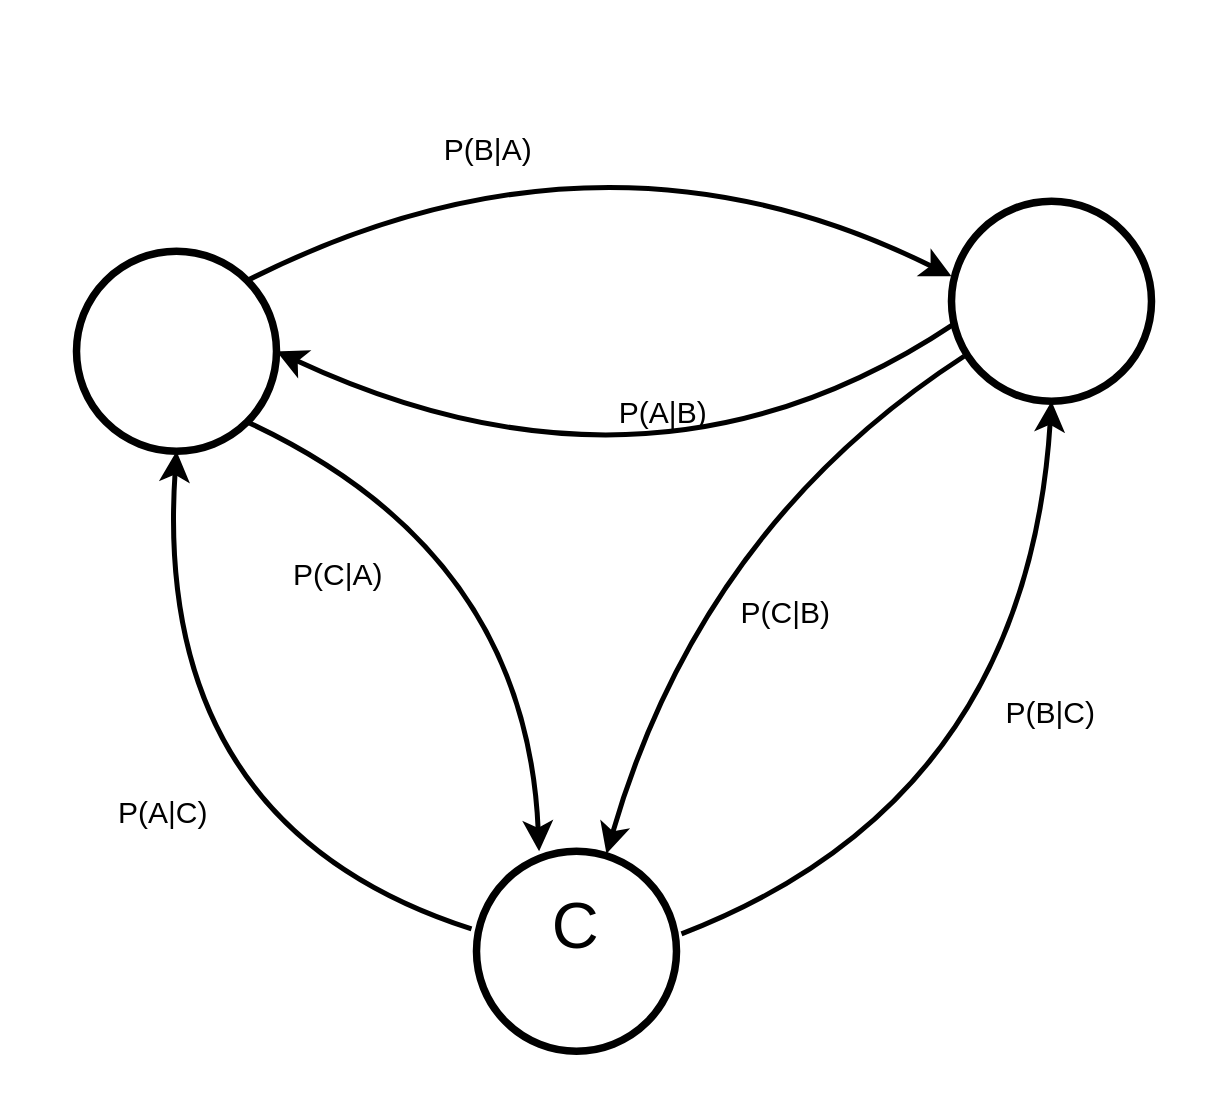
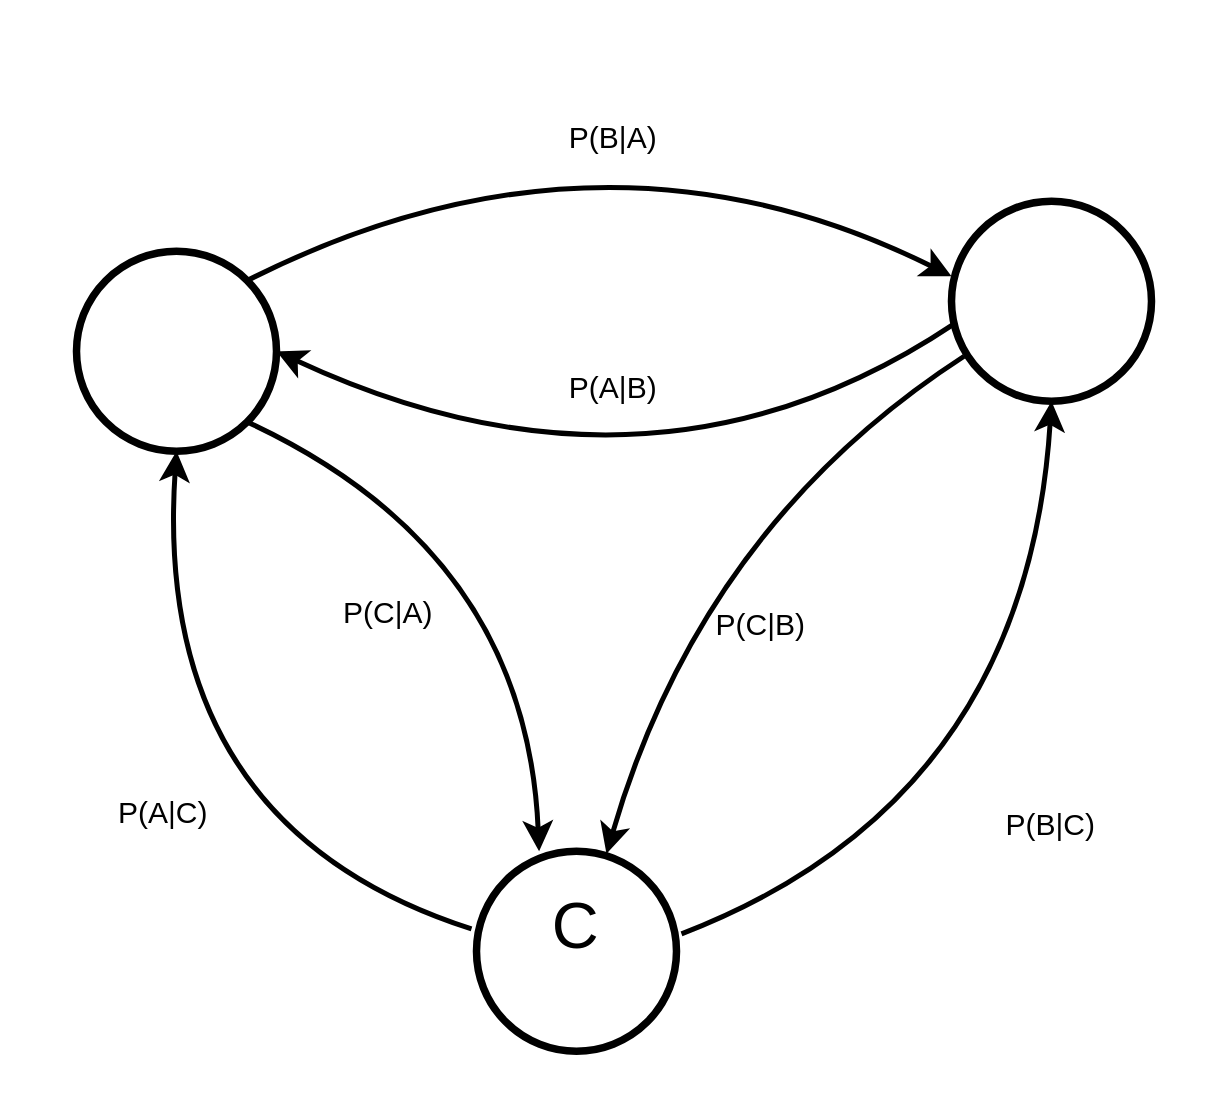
node "P(B|A)": moved (489, 151) -> (614, 139)
node "P(A|B)": moved (664, 414) -> (614, 389)
node "P(C|A)": moved (339, 576) -> (389, 614)
node "P(C|B)": moved (786, 614) -> (761, 626)
node "P(B|C)": moved (1051, 714) -> (1051, 826)
